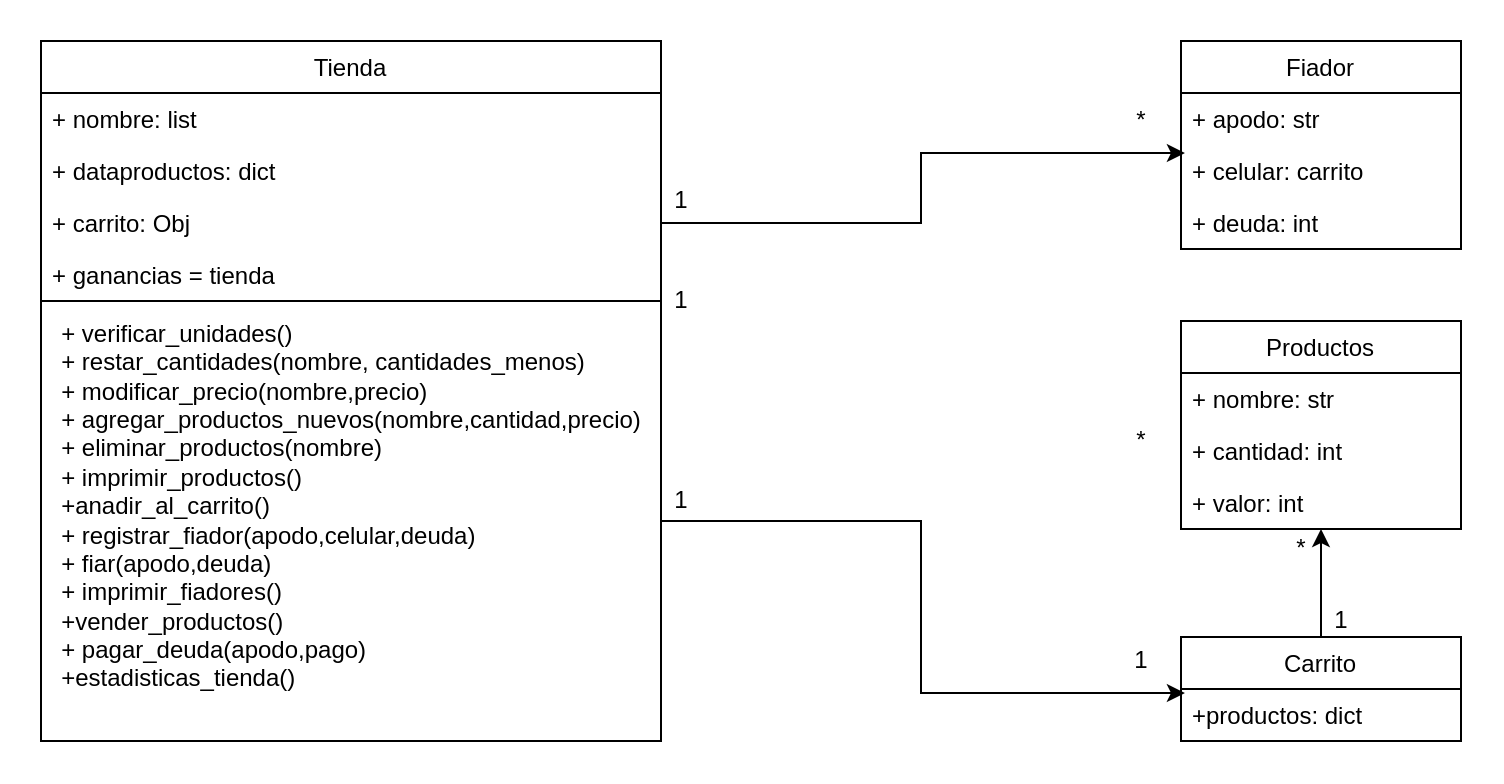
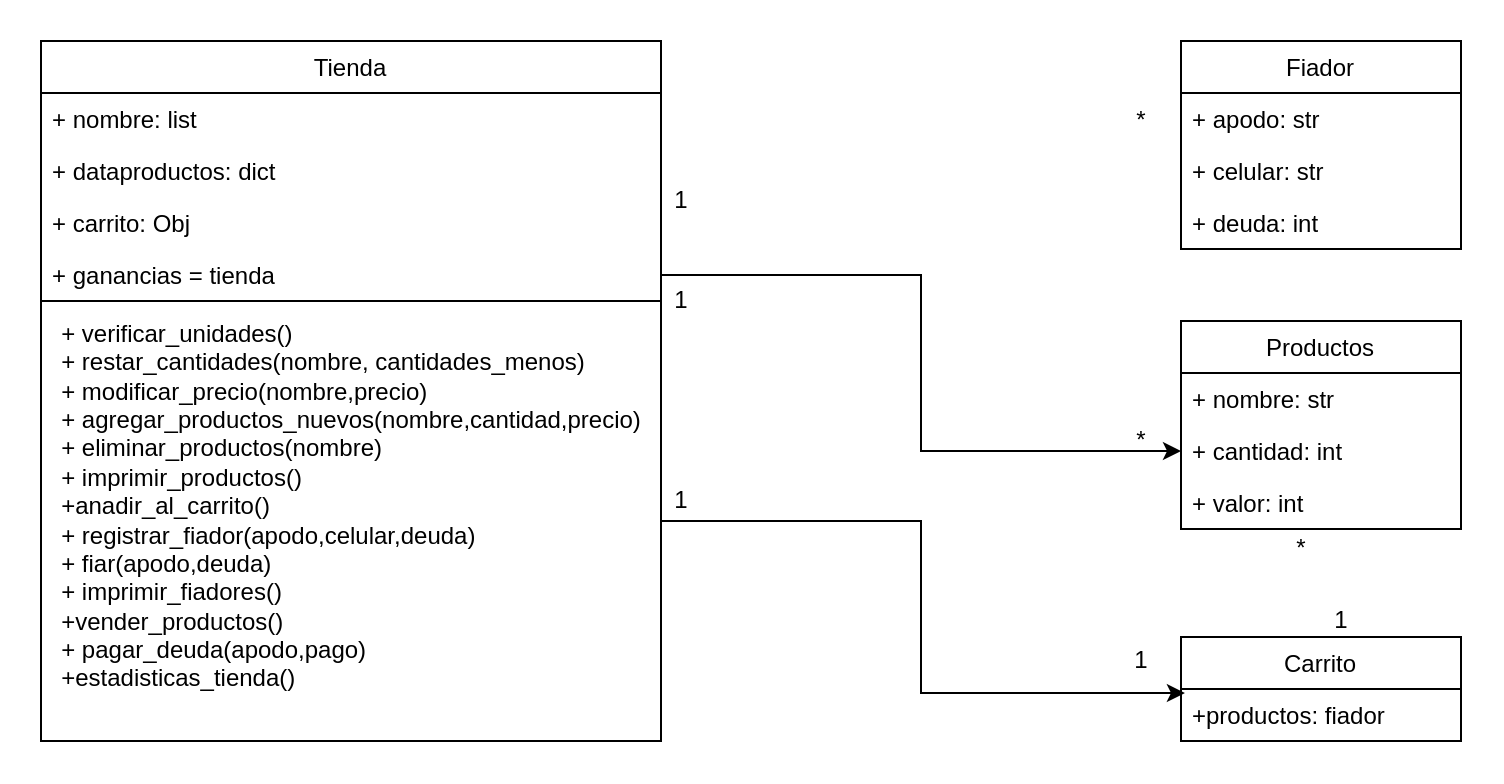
node "+ celular: carrito": label "+ celular: carrito" -> "+ celular: str"
edge "+ carrito: Obj" -> "+ apodo: str": removed
edge "+ ganancias = tienda" -> "+ cantidad: int": added
edge "Carrito" -> "+ valor: int": removed
node "+productos: dict": label "+productos: dict" -> "+productos: fiador"
